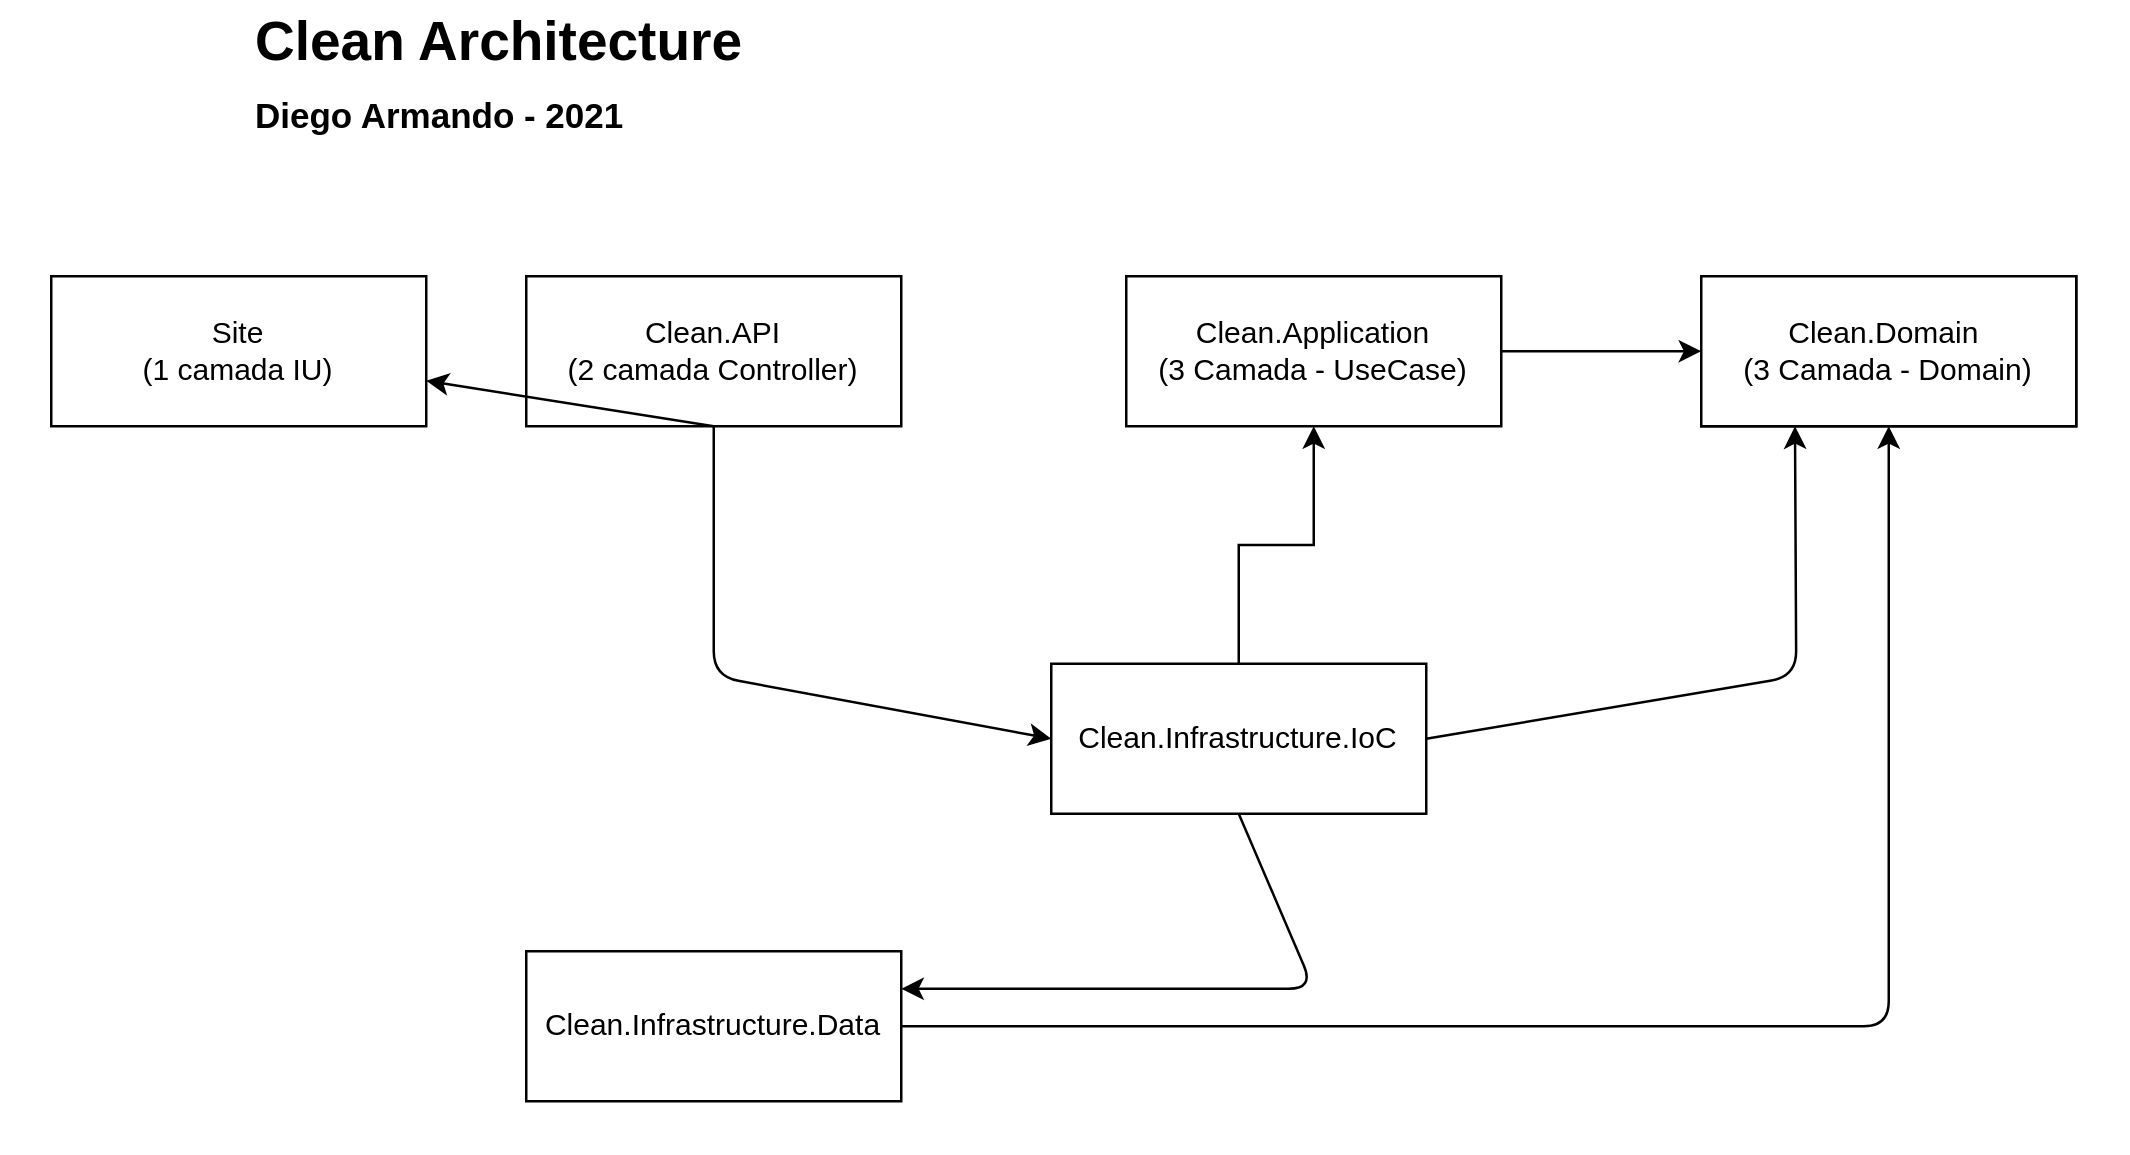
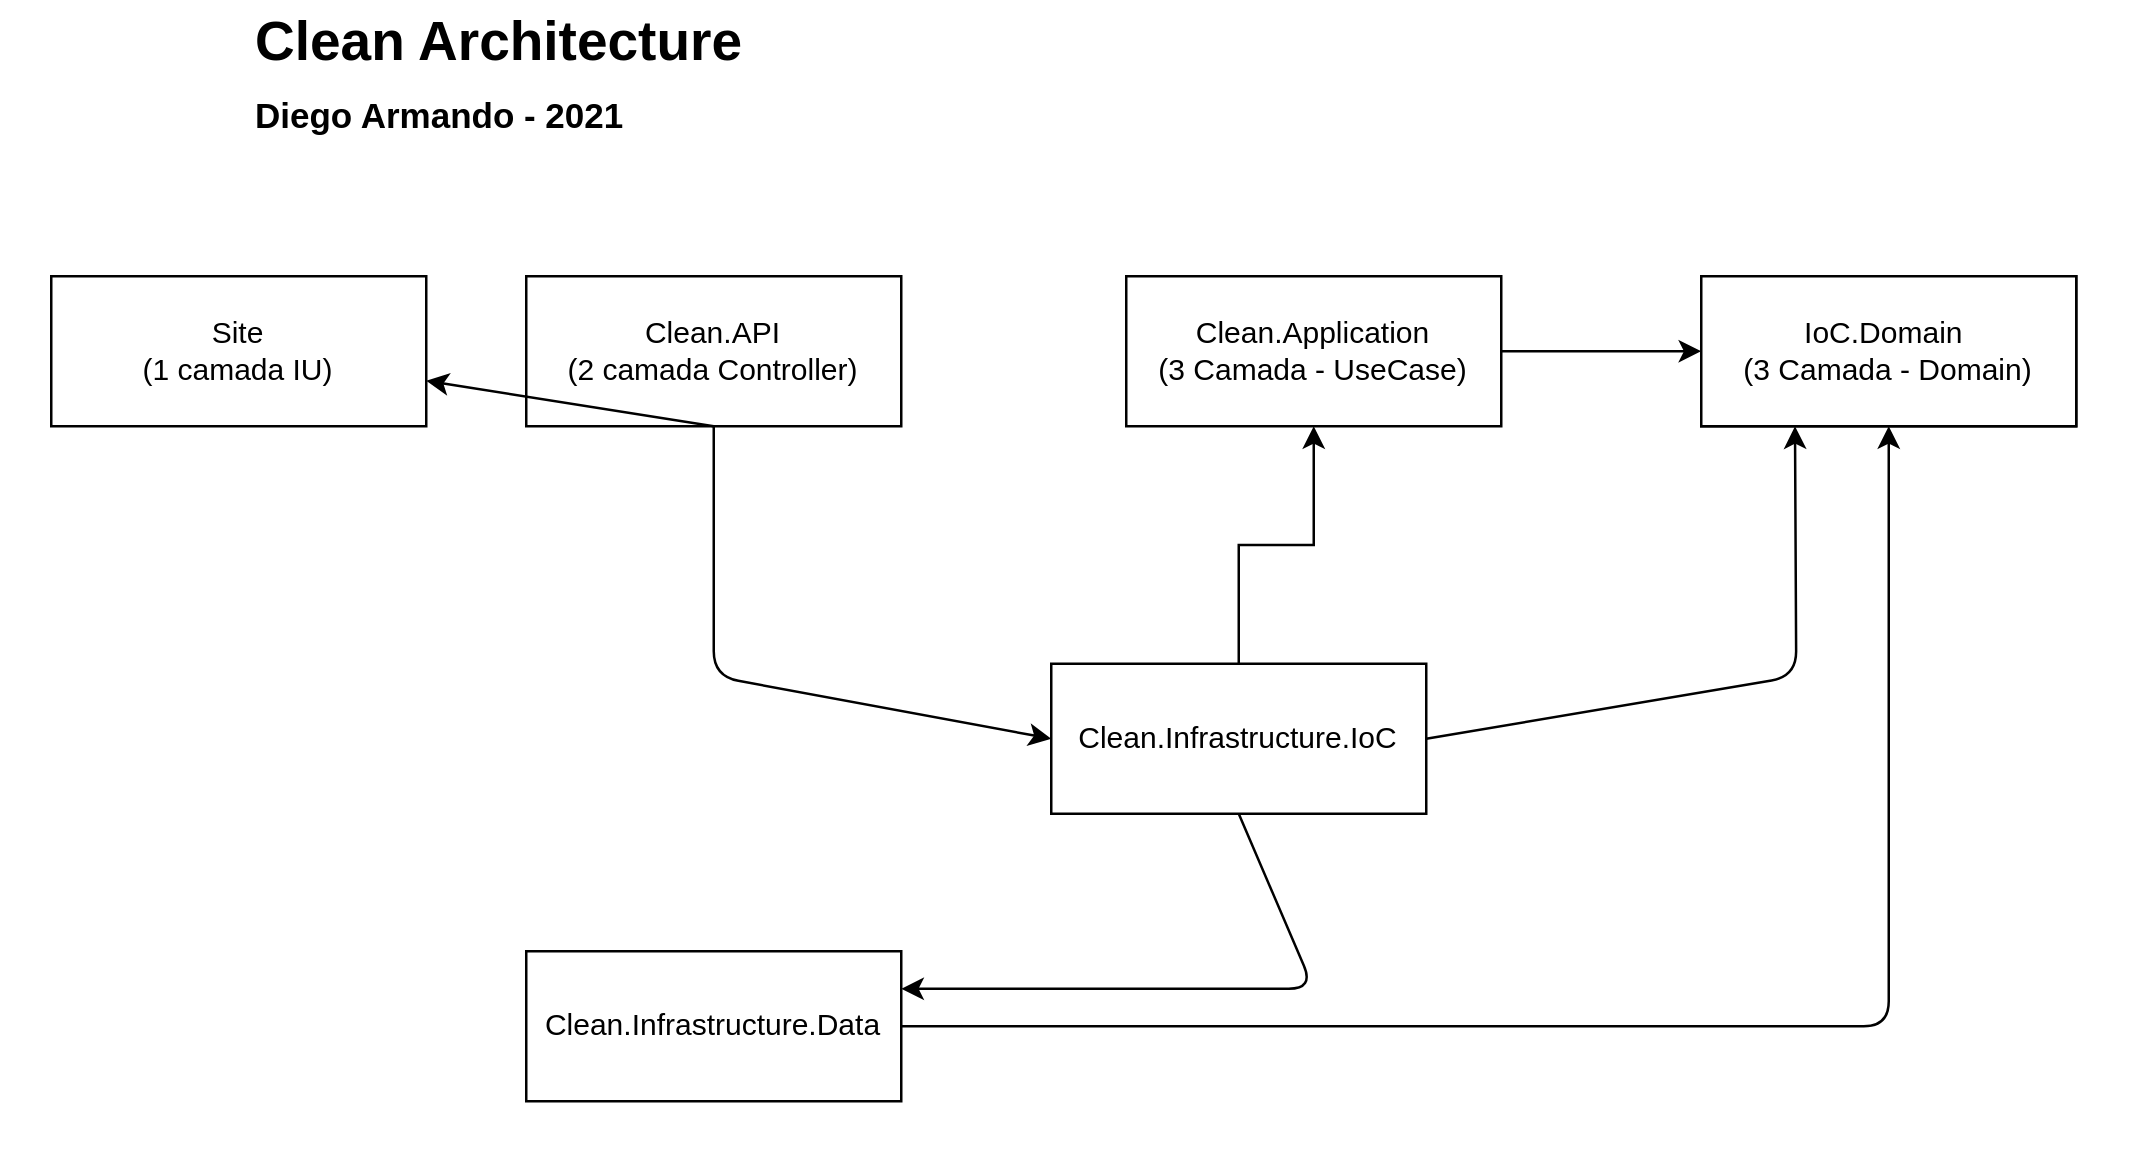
node "Clean.Domain (3 Camada - Domain)": label "Clean.Domain (3 Camada - Domain)" -> "IoC.Domain (3 Camada - Domain)"
